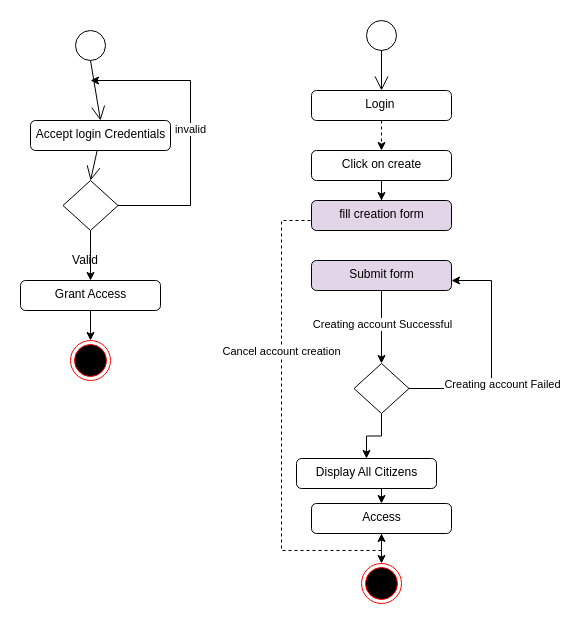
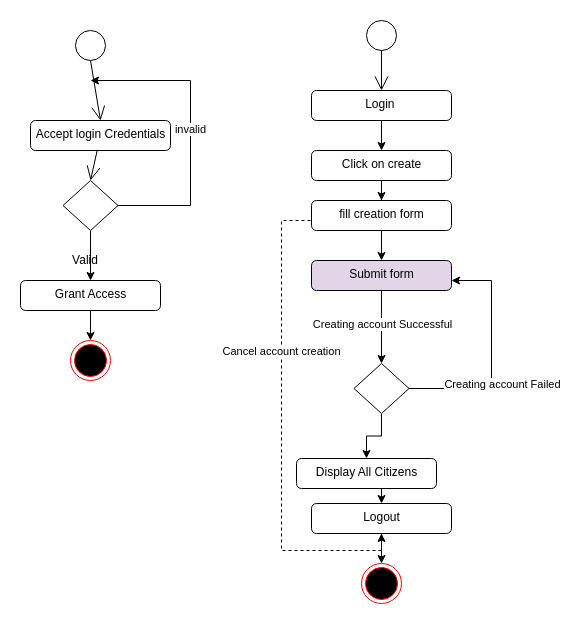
edge "Login" -> "Click on create": style dashed -> solid
node "fill creation form": fillcolor #e1d5e7 -> #ffffff
edge "fill creation form" -> "Submit form": added
node "Access": label "Access" -> "Logout"
